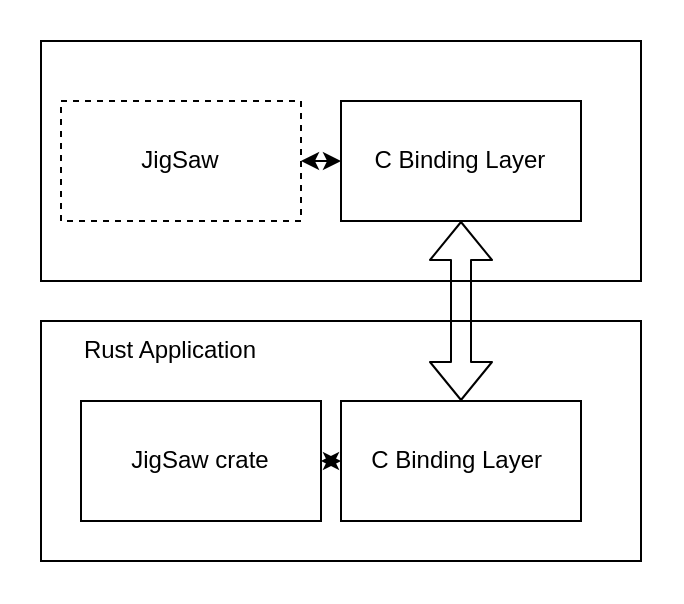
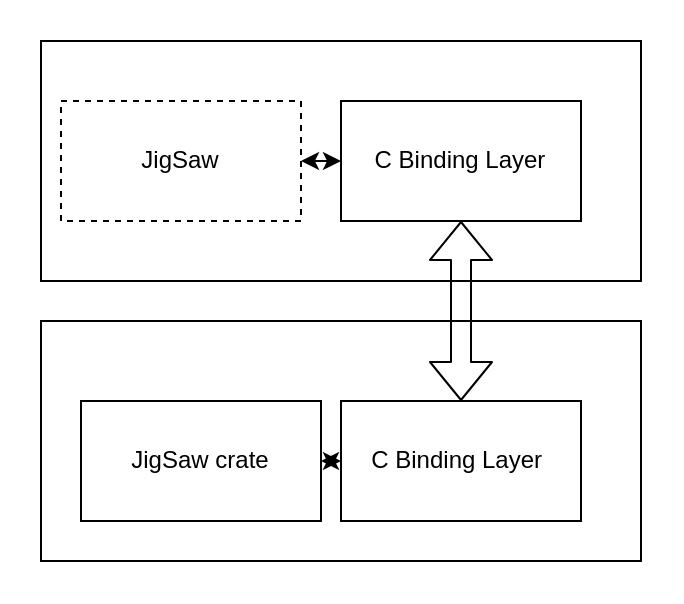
node "Rust Application": removed
